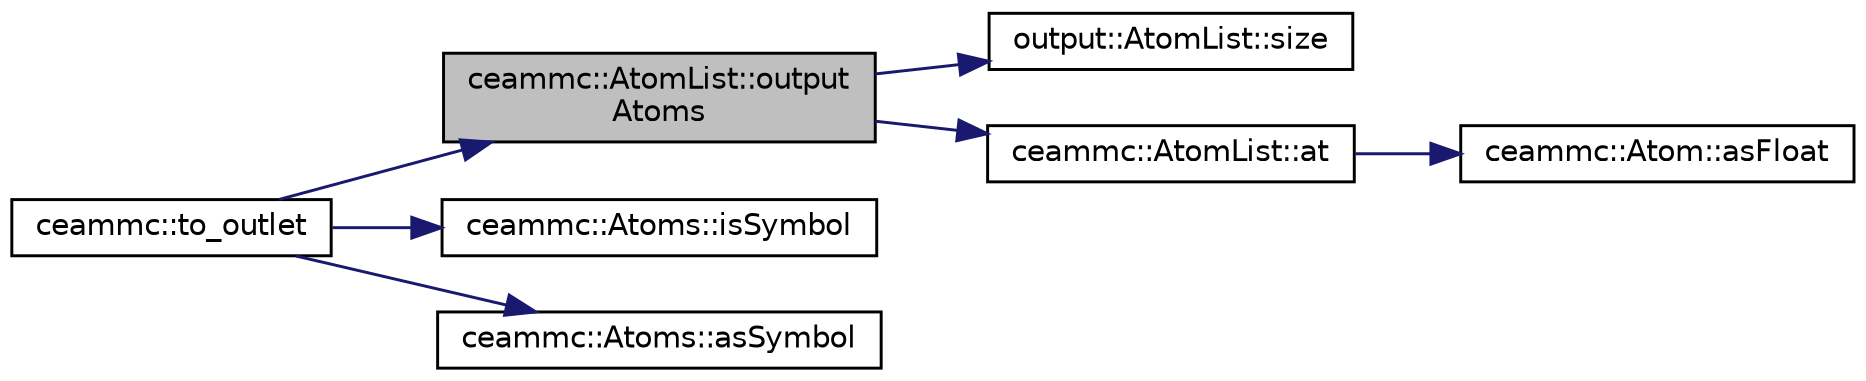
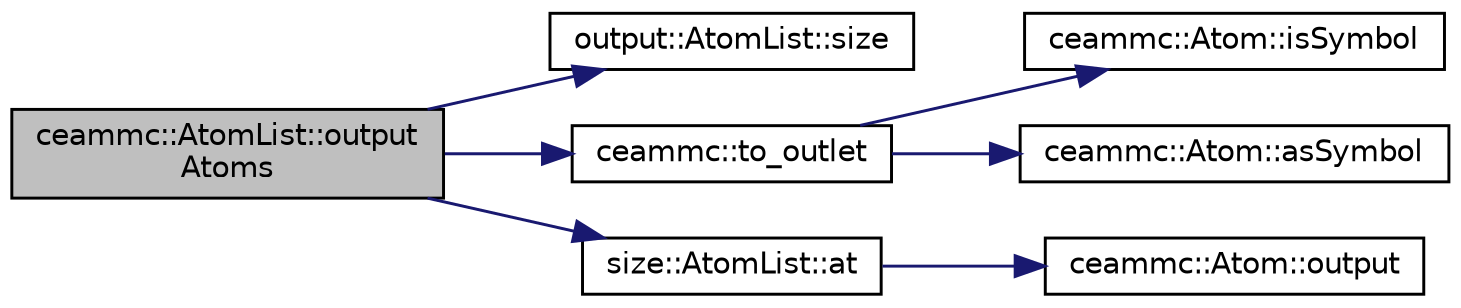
node "ceammc::AtomList::at": label "ceammc::AtomList::at" -> "size::AtomList::at"
node "ceammc::Atom::asFloat": label "ceammc::Atom::asFloat" -> "ceammc::Atom::output"
edge "ceammc::to_outlet" -> "ceammc::AtomList::output Atoms": reversed
node "ceammc::Atoms::isSymbol": label "ceammc::Atoms::isSymbol" -> "ceammc::Atom::isSymbol"
node "ceammc::Atoms::asSymbol": label "ceammc::Atoms::asSymbol" -> "ceammc::Atom::asSymbol"
